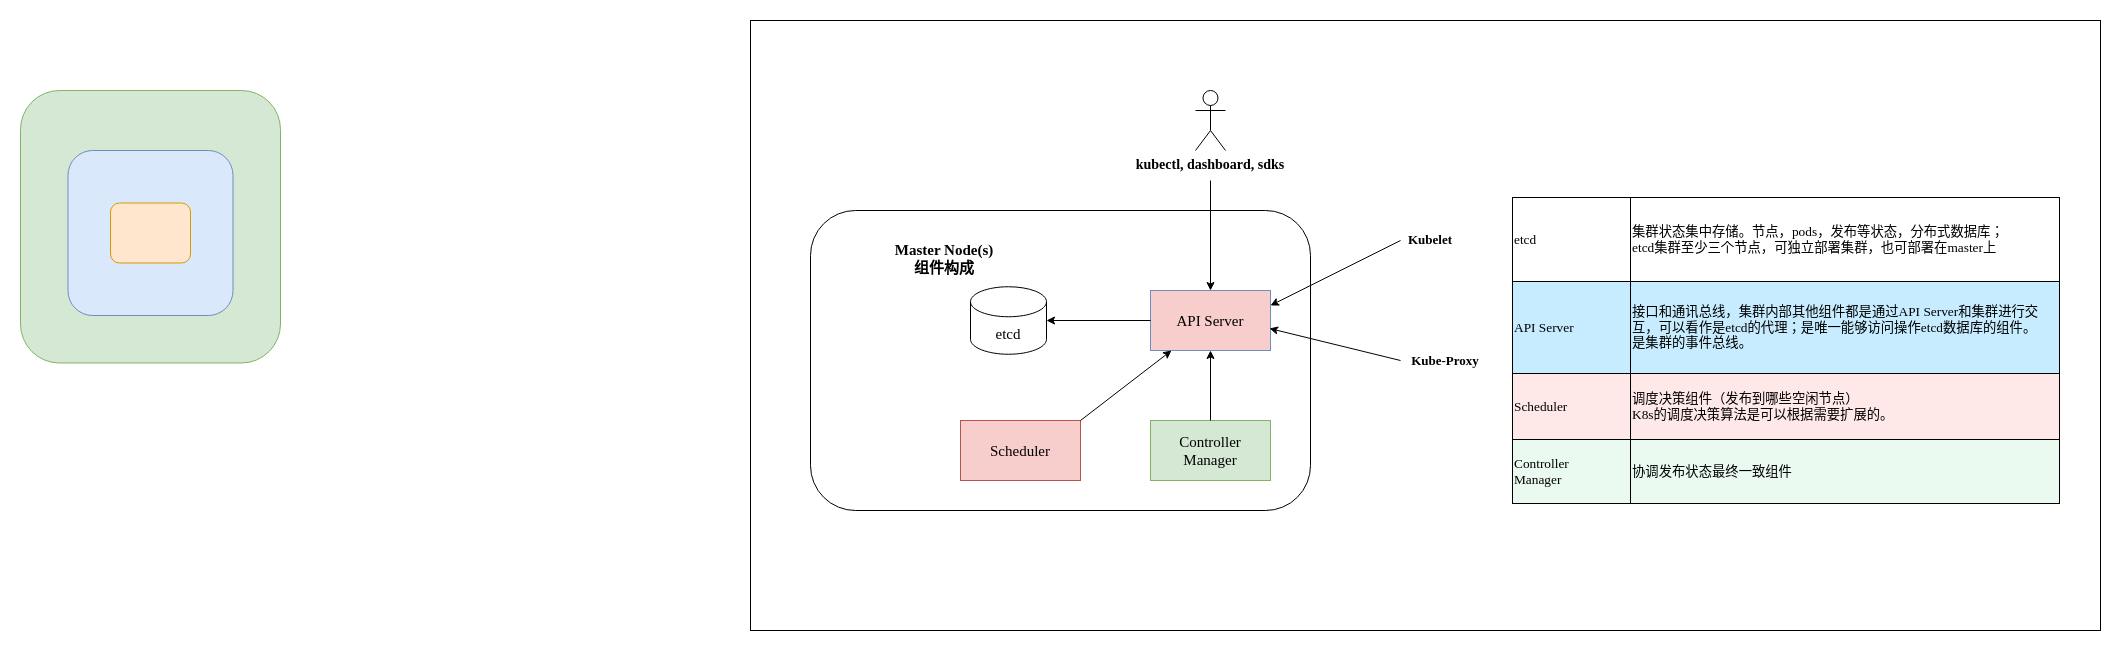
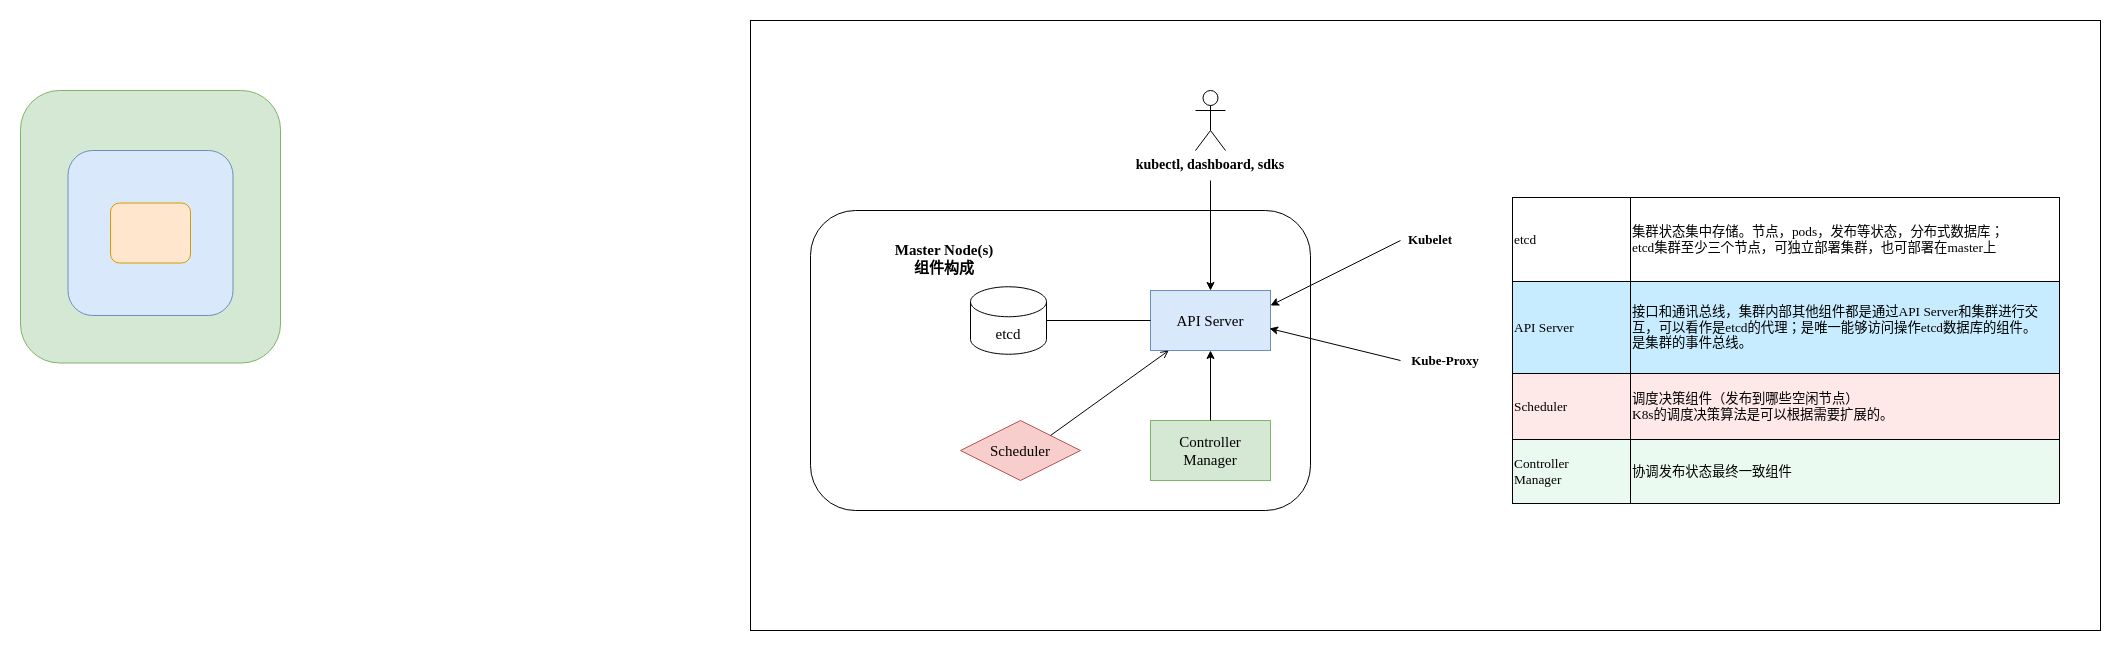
edge "API Server" -> "etcd": arrowhead classic -> none
node "API Server": fillcolor #f8cecc -> #dae8fc
edge "Scheduler" -> "API Server": arrowhead classic -> open
node "Scheduler": shape rectangle -> diamond
